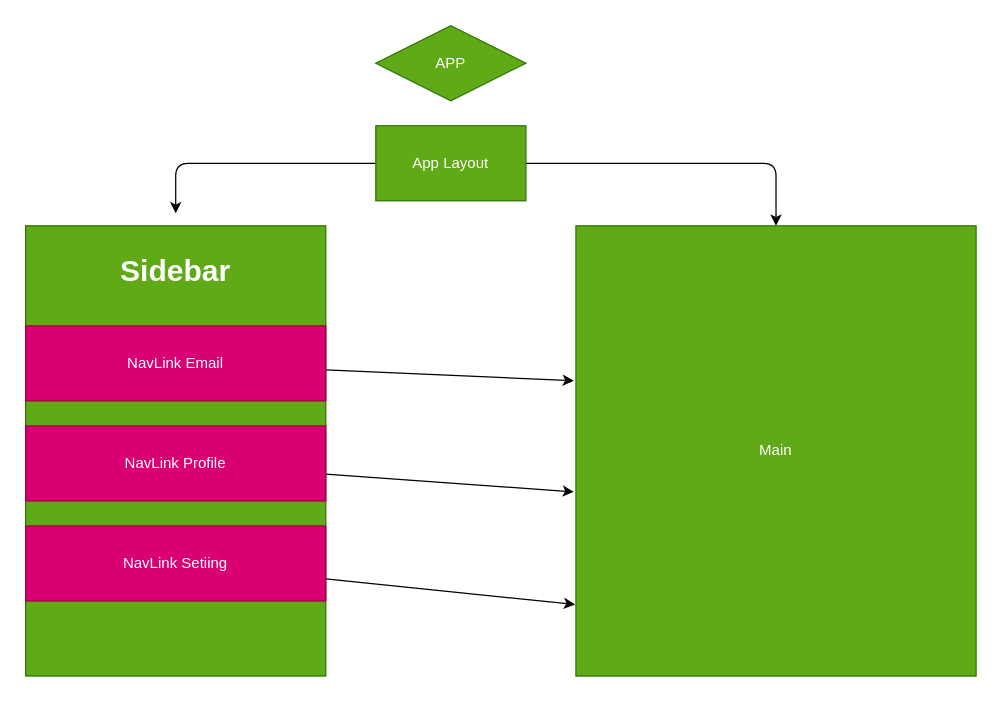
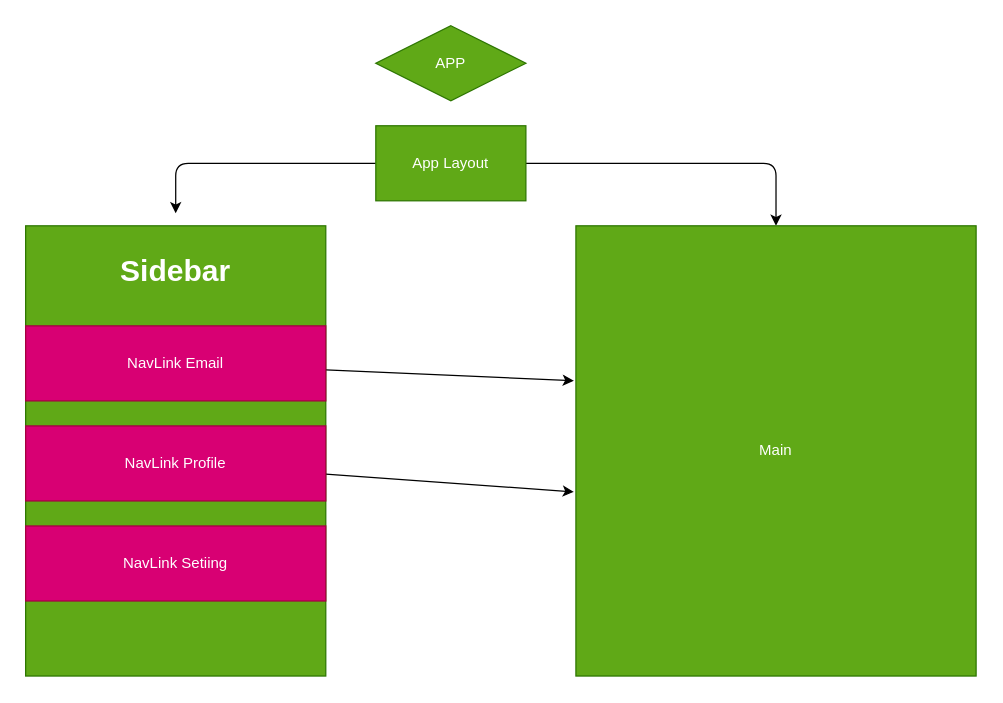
edge "NavLink Setiing" -> "Main": removed
